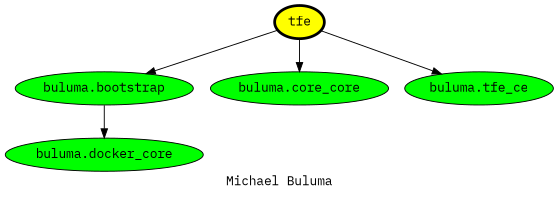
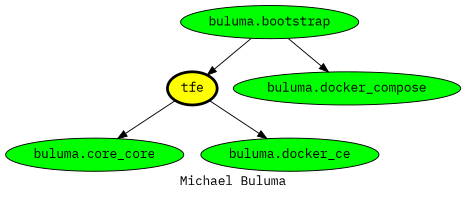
edge "tfe" -> "buluma.bootstrap": reversed
node "buluma.tfe_ce": label "buluma.tfe_ce" -> "buluma.docker_ce"
node "buluma.docker_core": label "buluma.docker_core" -> "buluma.docker_compose"
